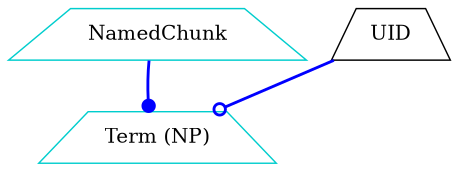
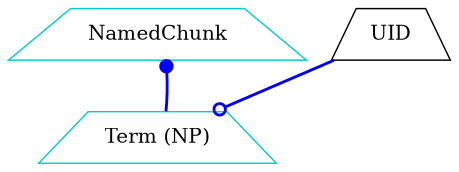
edge "NamedChunk" -> "Term (NP)": reversed
